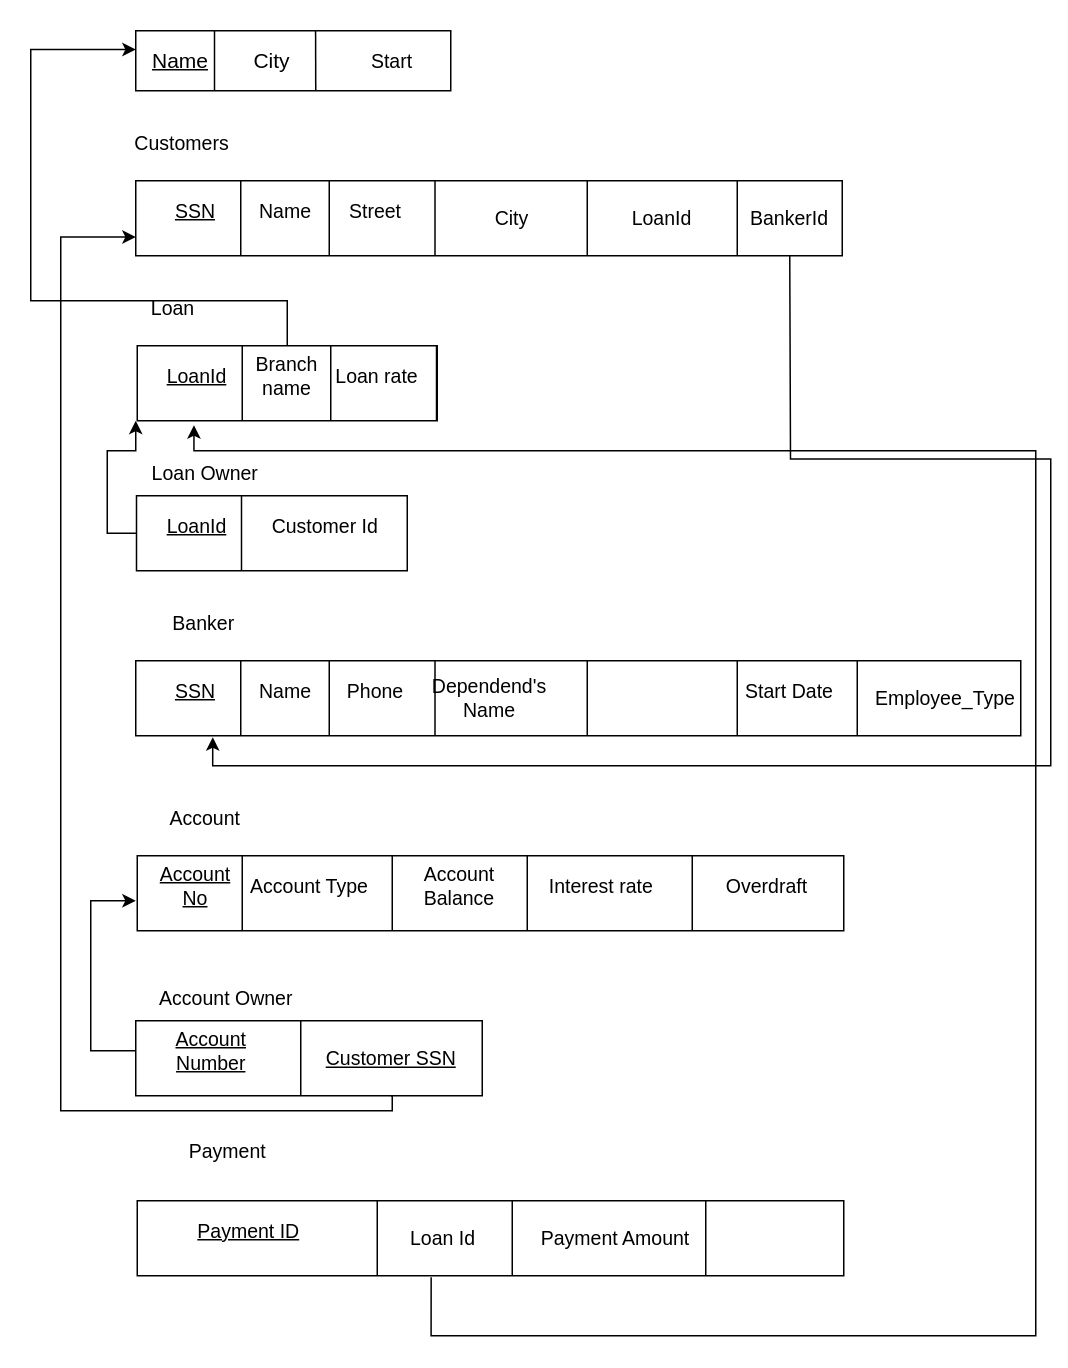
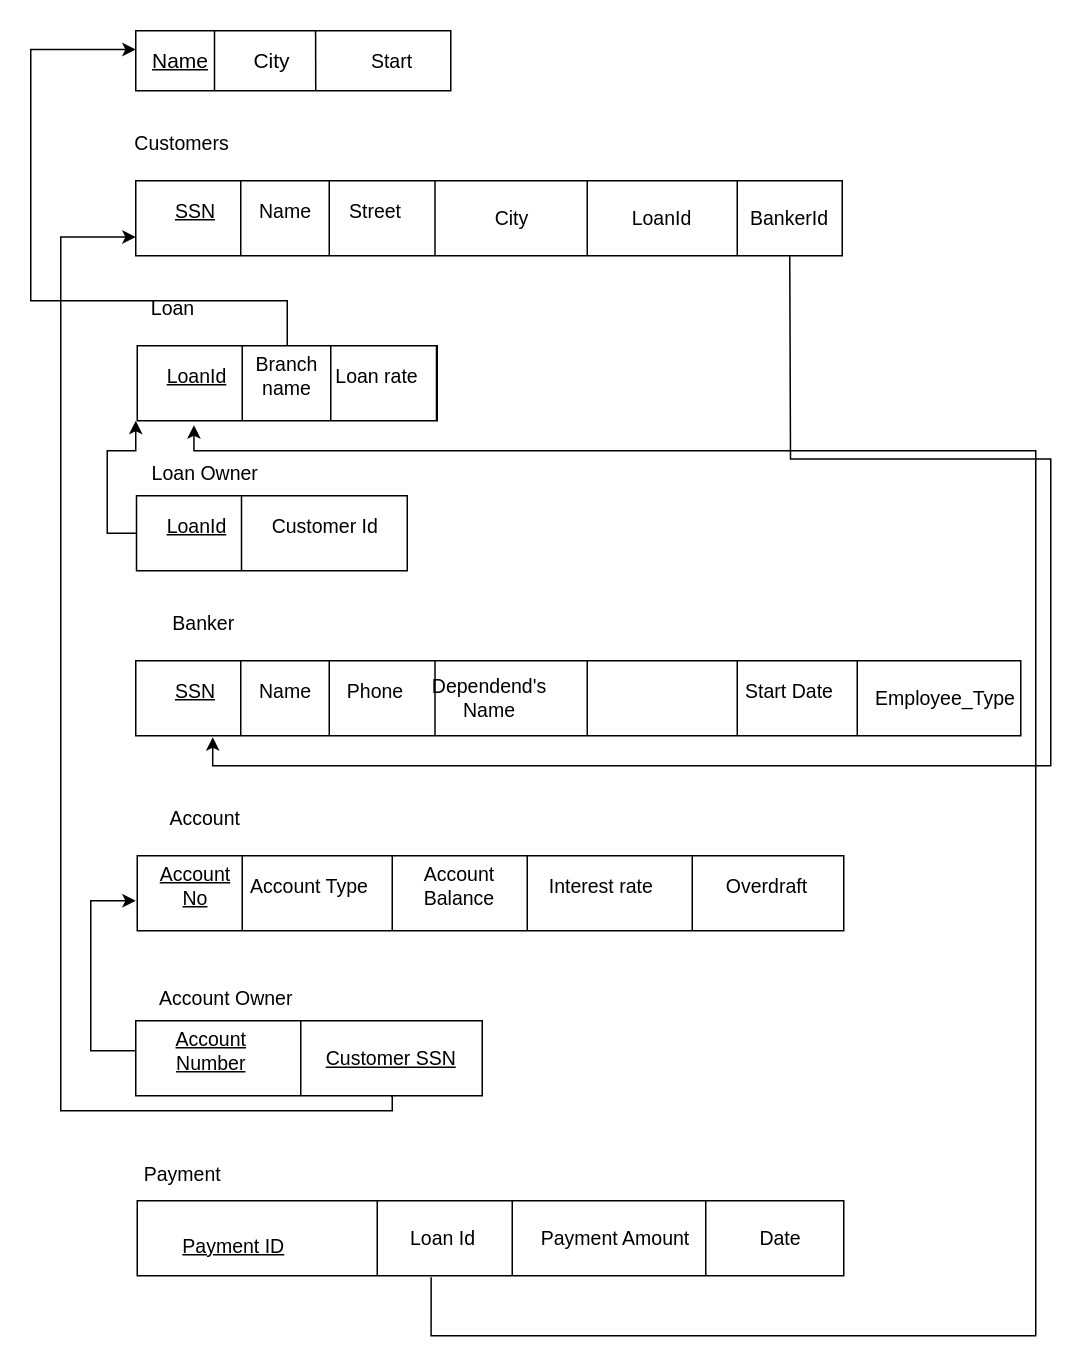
node "Payment": moved (228, 1163) -> (183, 1186)
node "Payment ID": moved (249, 1231) -> (234, 1246)
node "Date": added
